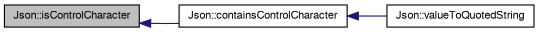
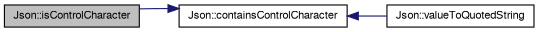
edge "Json::containsControlCharacter" -> "Json::isControlCharacter": reversed
